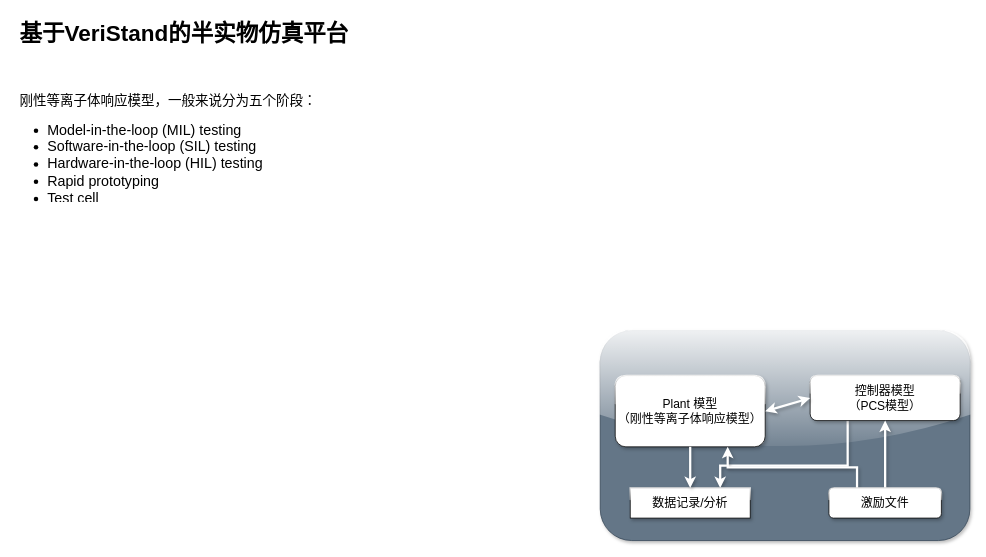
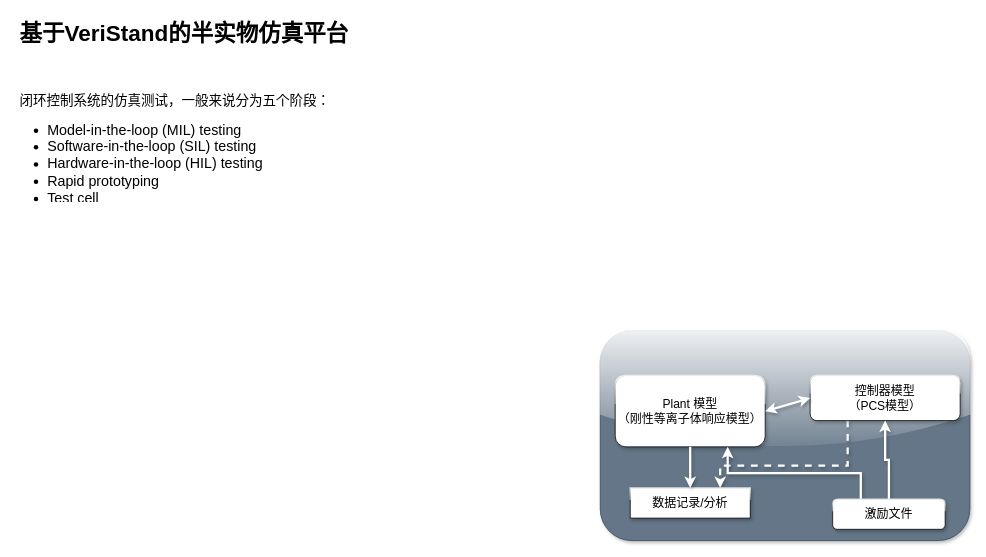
node "基于VeriStand的半实物仿真平台 刚性等离子体响应模型，一般来说分为五个阶段：": label "基于VeriStand的半实物仿真平台 刚性等离子体响应模型，一般来说分为五个阶段：" -> "基于VeriStand的半实物仿真平台 闭环控制系统的仿真测试，一般来说分为五个阶段："
edge "控制器模型 （PCS模型）" -> "数据记录/分析": style solid -> dashed
node "激励文件": moved (885, 503) -> (889, 514)
